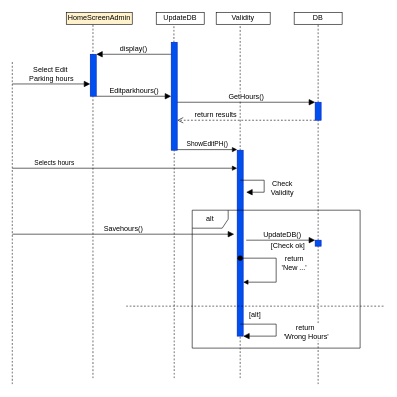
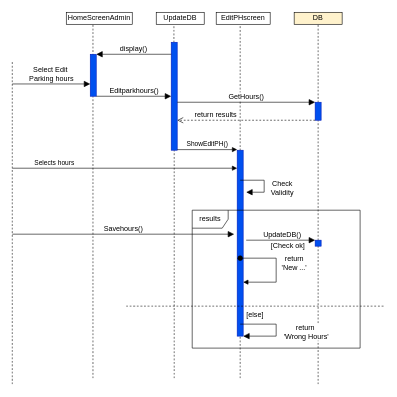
node "HomeScreenAdmin": fillcolor #fff2cc -> #ffffff
node "Validity": label "Validity" -> "EditPHscreen"
node "DB": fillcolor #ffffff -> #fff2cc
node "alt": label "alt" -> "results"
node "[alt]": label "[alt]" -> "[else]"
